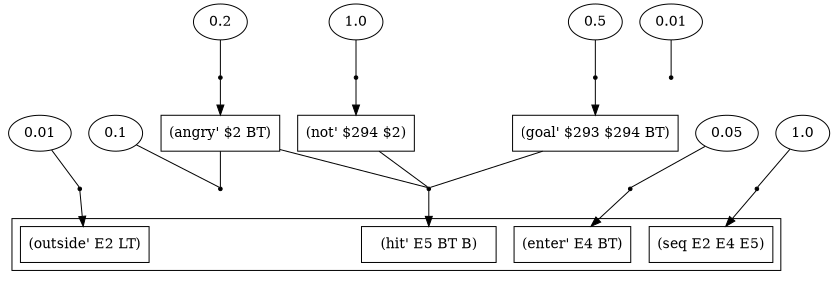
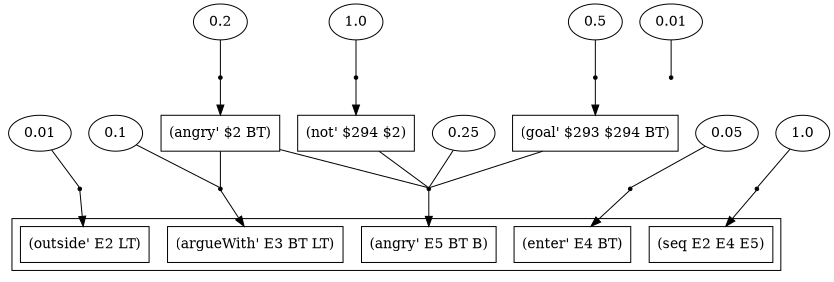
node "0.25": added
node "(argueWith' E3 BT LT)": added
node "(hit' E5 BT B)": label "(hit' E5 BT B)" -> "(angry' E5 BT B)"
